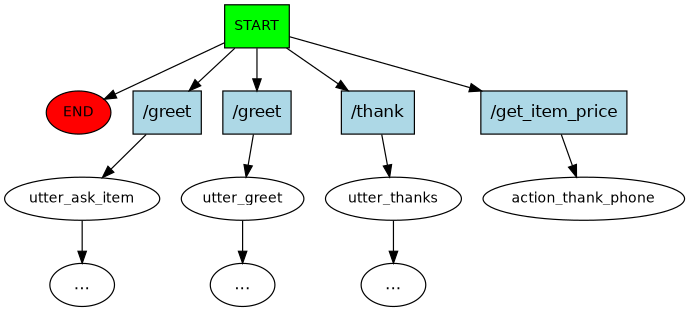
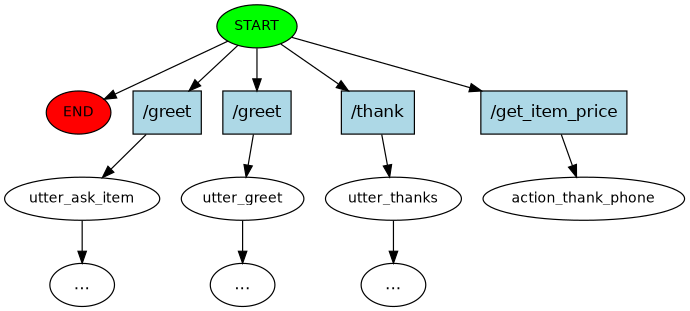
node "START": shape box -> ellipse
